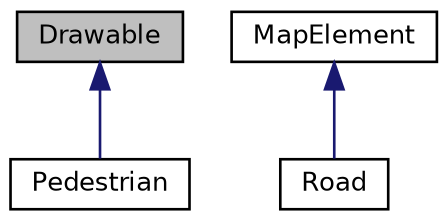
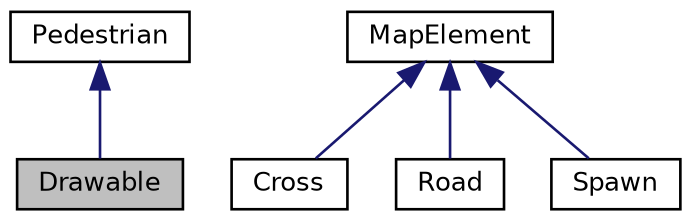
edge "Pedestrian" -> "Drawable": reversed
node "Cross": added
node "Spawn": added
